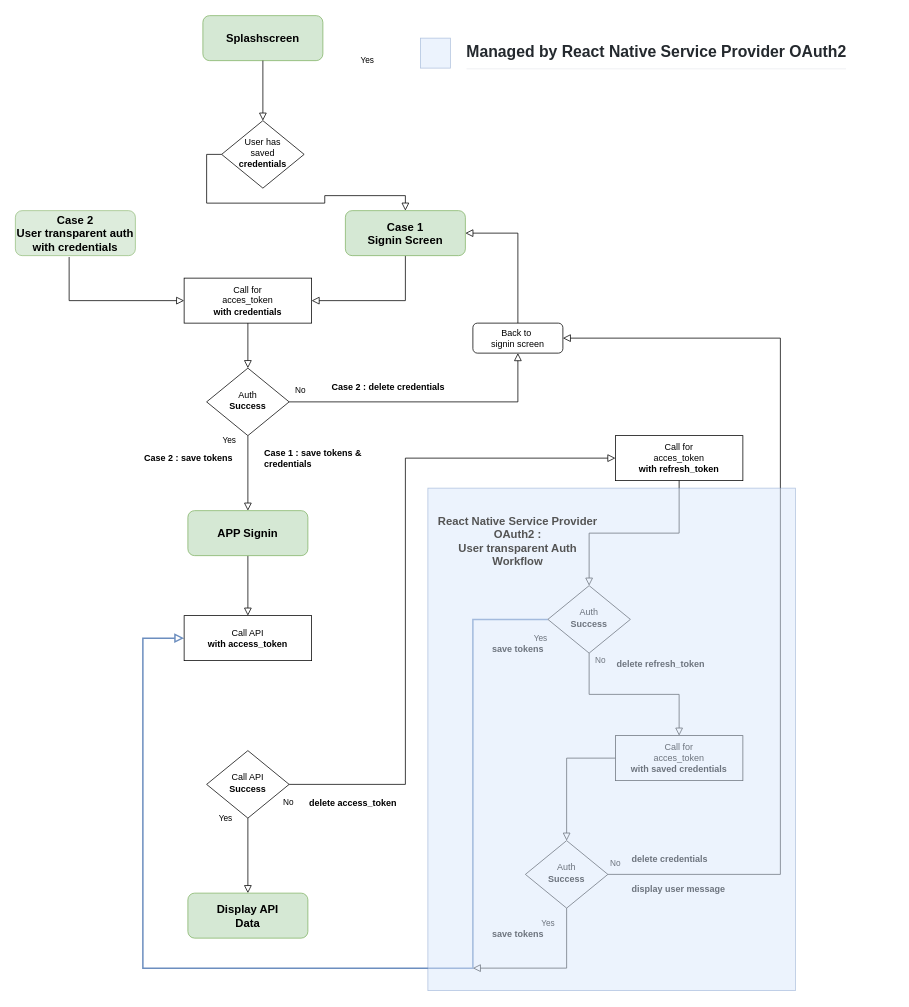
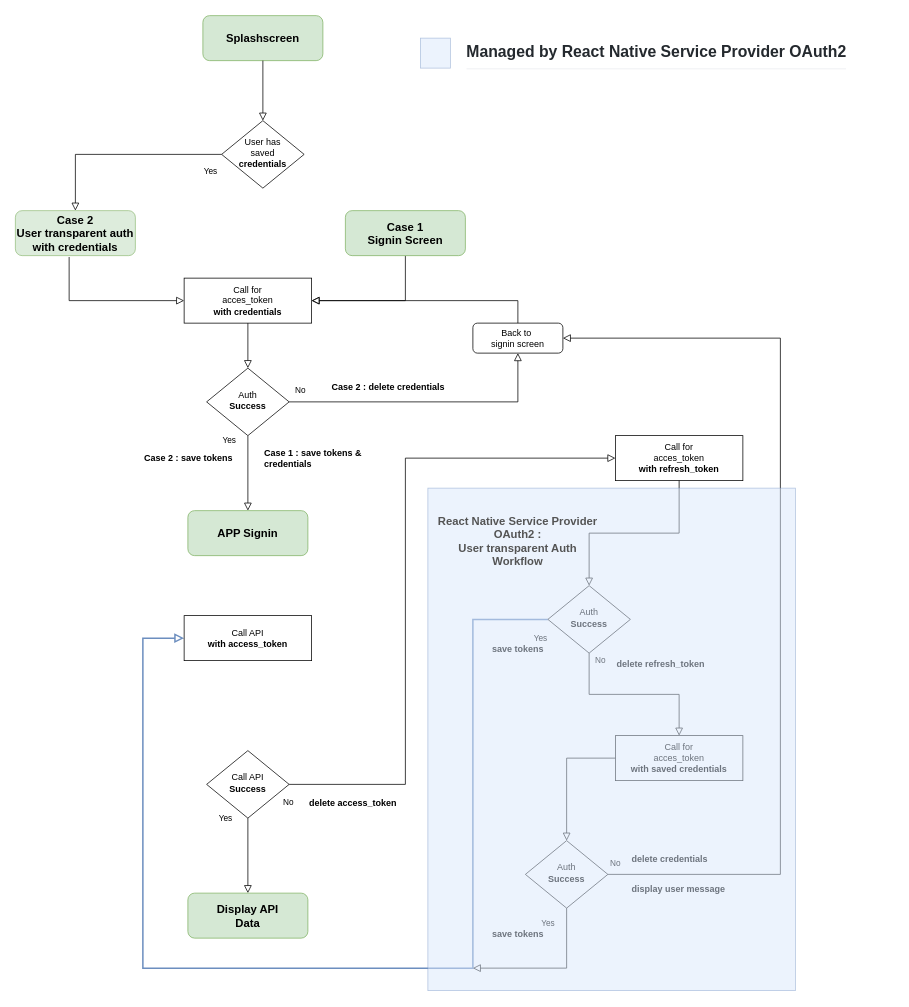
edge "User has saved credentials" -> "Case 1 Signin Screen": now "User has saved credentials" -> "Case 2 User transparent auth with credentials"
edge "Back to signin screen" -> "Case 1 Signin Screen": now "Back to signin screen" -> "Call for acces_token with credentials"
edge "APP Signin" -> "Call API with access_token": removed
